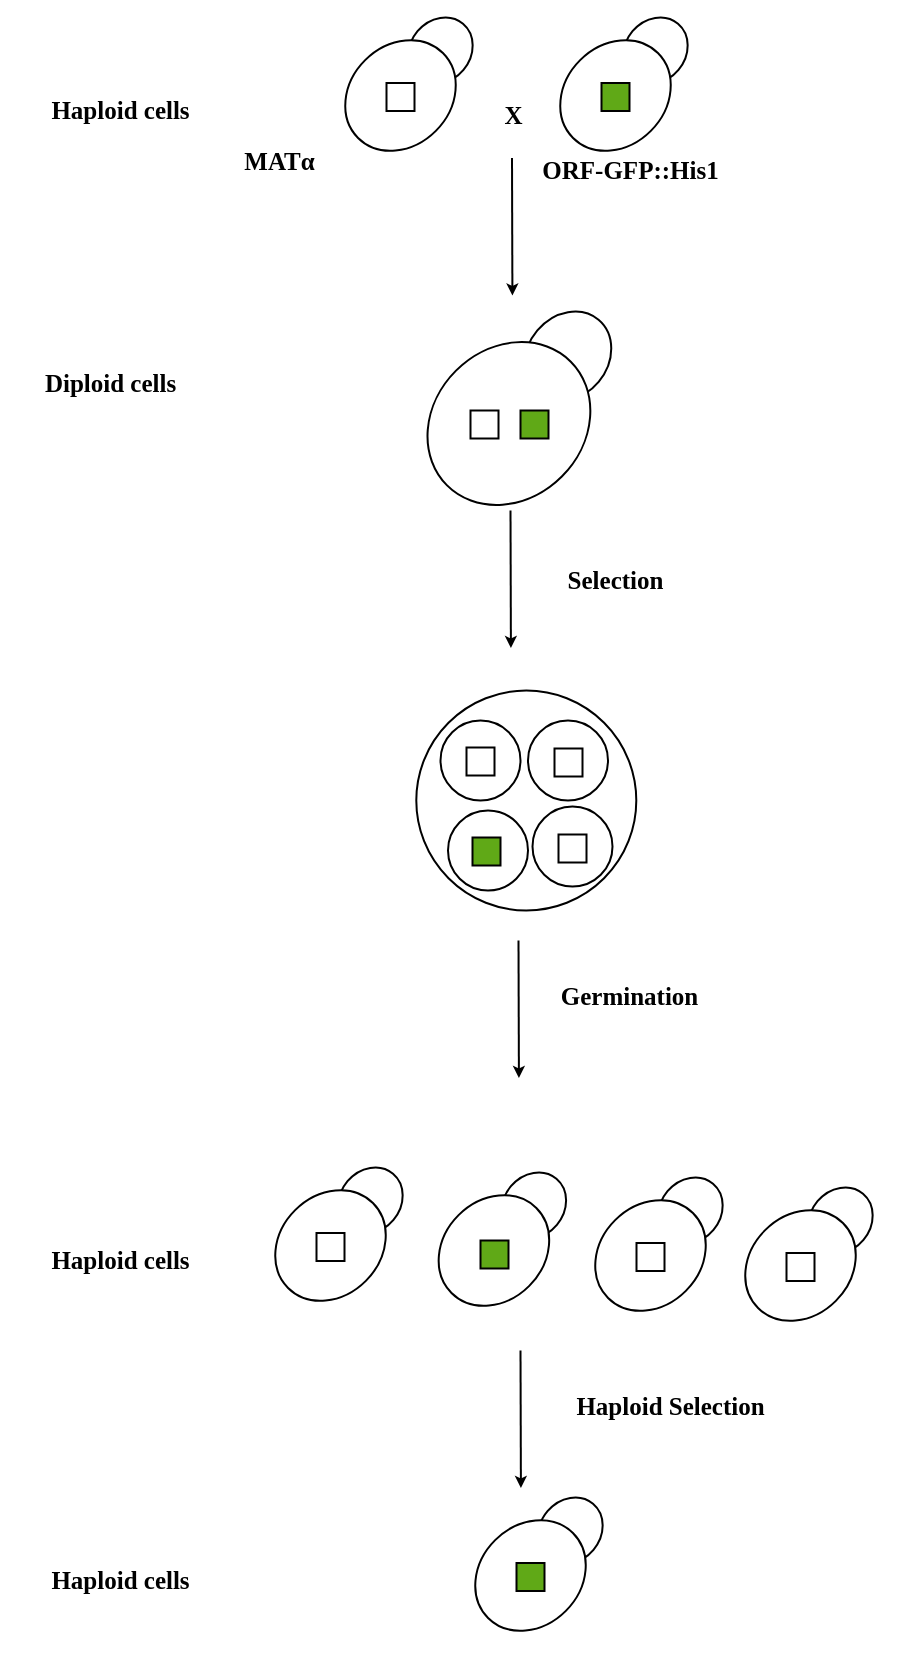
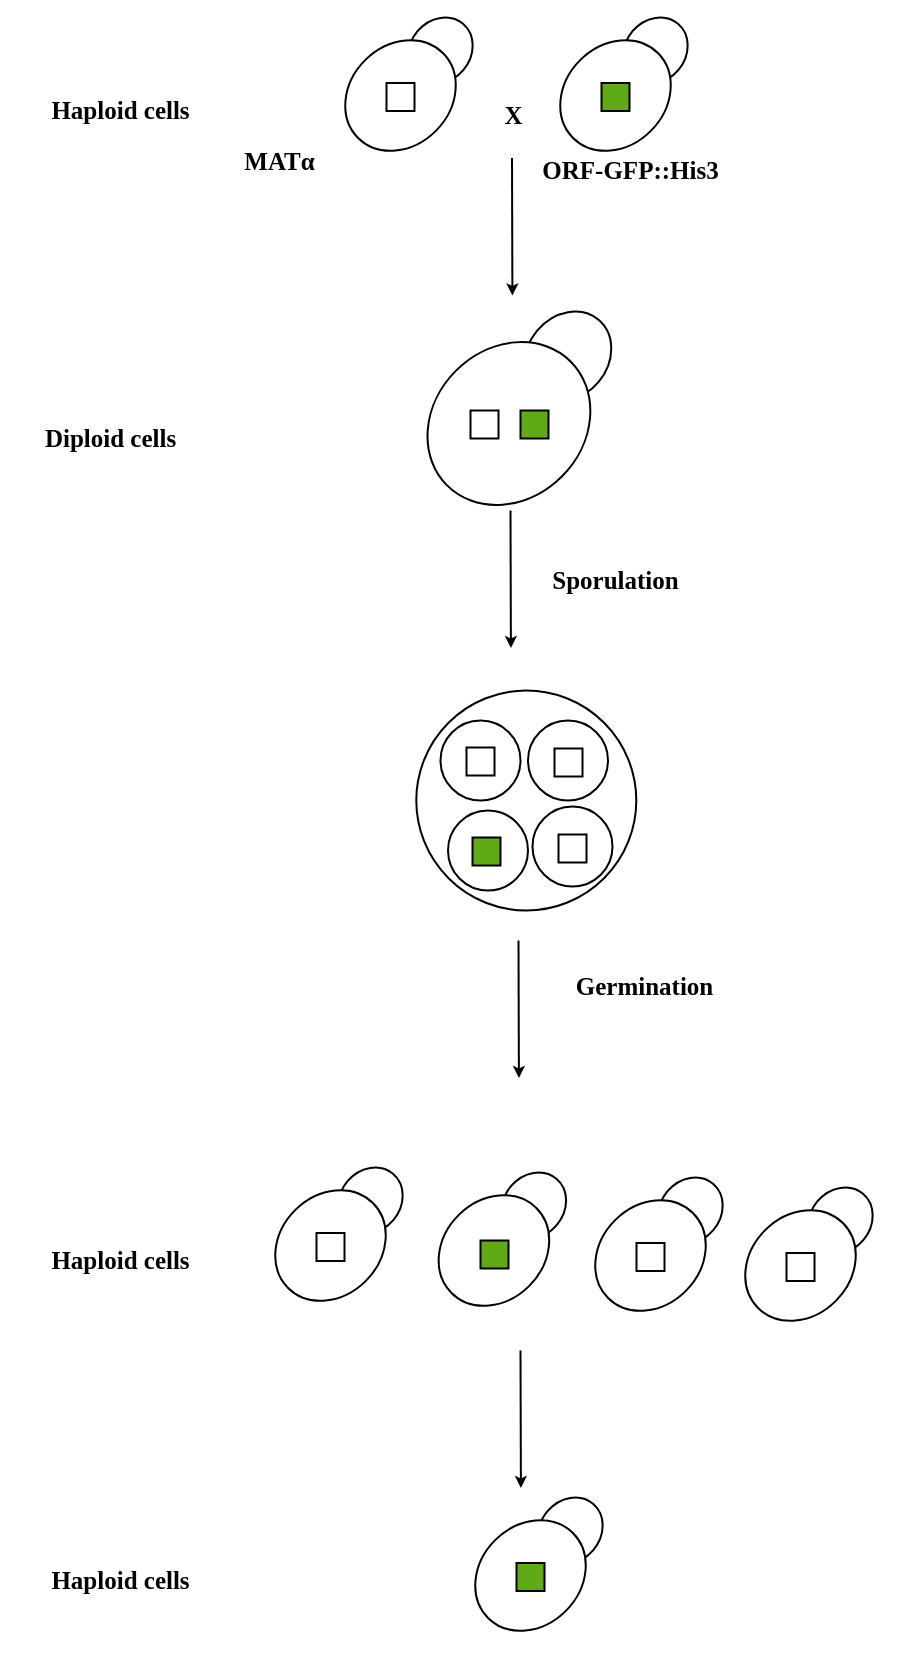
node "ORF-GFP::His1": label "ORF-GFP::His1" -> "ORF-GFP::His3"
node "Diploid cells": moved (111, 384) -> (111, 439)
node "Selection": label "Selection" -> "Sporulation"
node "Germination": moved (630, 997) -> (645, 987)
node "Haploid Selection": removed
